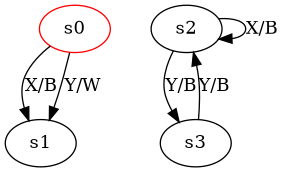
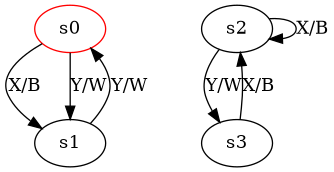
edge "s2" -> "s3": label "Y/B" -> "Y/W"
edge "s3" -> "s2": label "Y/B" -> "X/B"
edge "s1" -> "s0": added, label "Y/W"
